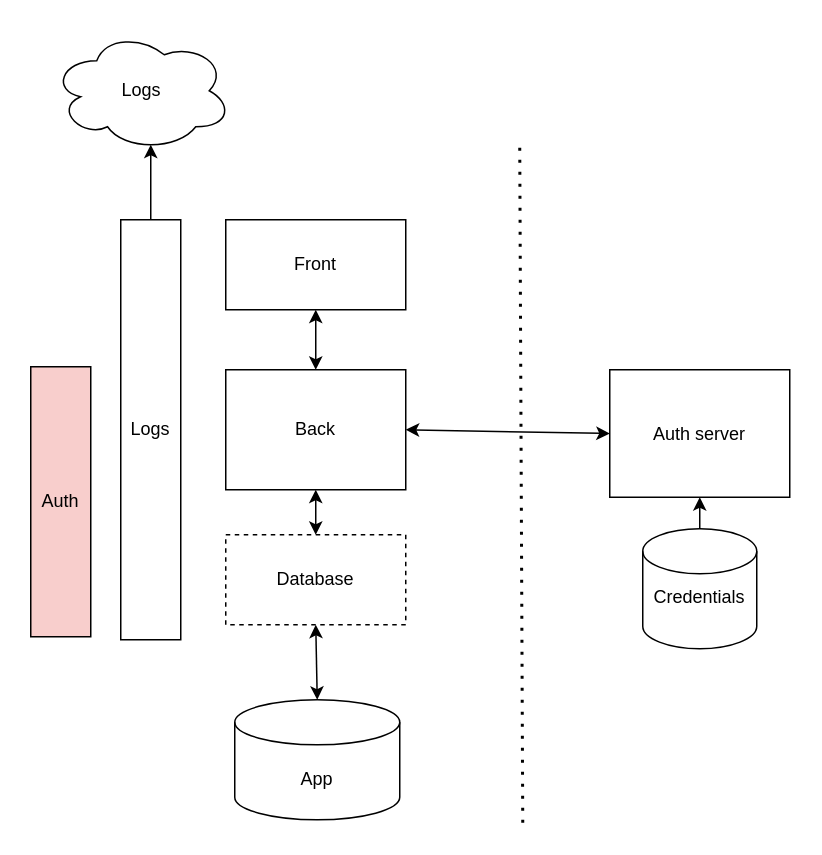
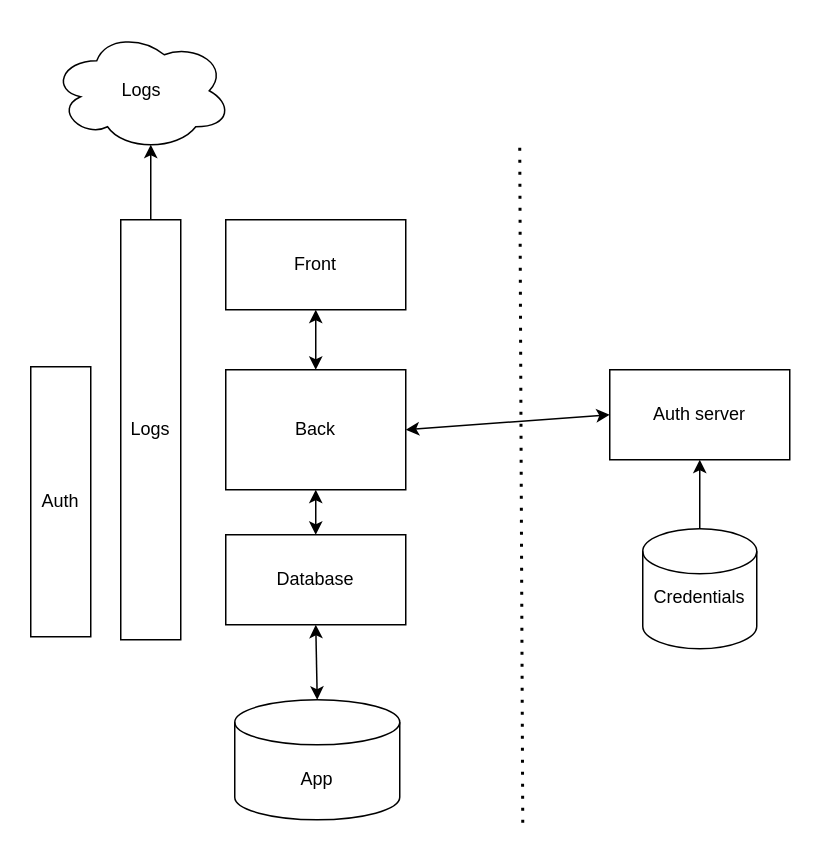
node "Auth server": size 180x128 -> 180x90
node "Auth": fillcolor #f8cecc -> #ffffff
node "Database": style dashed -> solid
